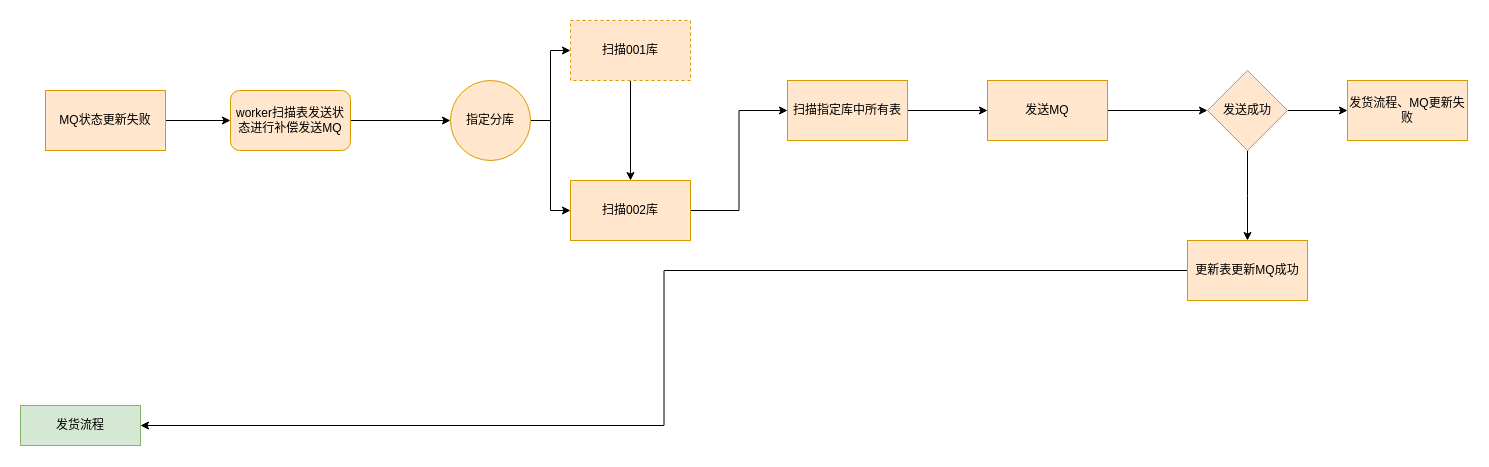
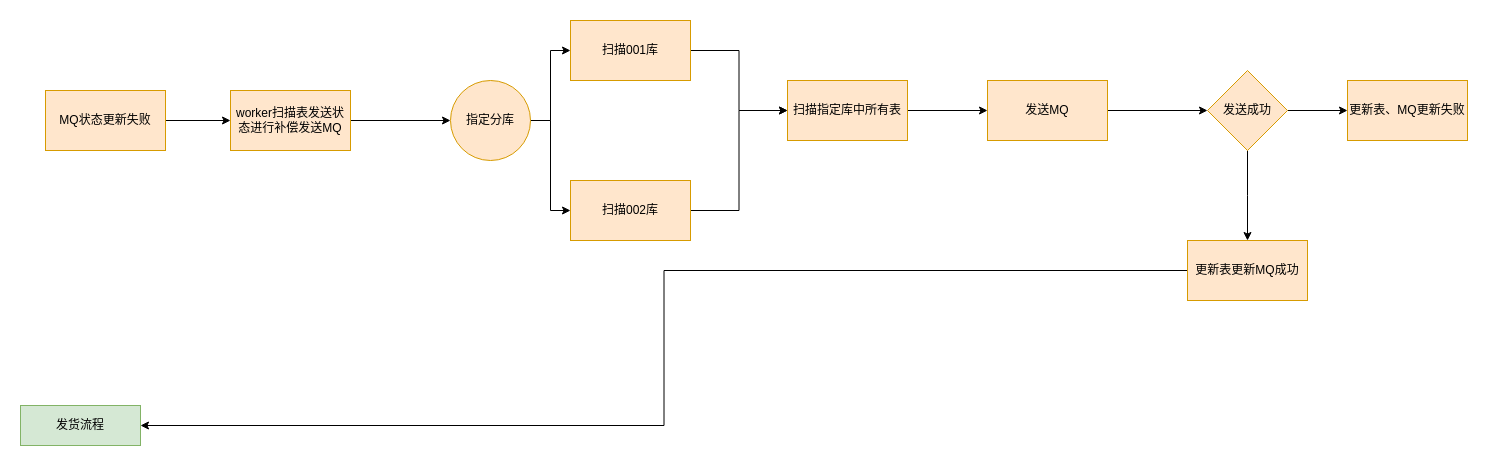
node "扫描001库": style dashed -> solid
node "发货流程、MQ更新失败": label "发货流程、MQ更新失败" -> "更新表、MQ更新失败"
node "worker扫描表发送状态进行补偿发送MQ": shape rounded rectangle -> rectangle
edge "扫描001库" -> "扫描002库": now "扫描001库" -> "扫描指定库中所有表"
